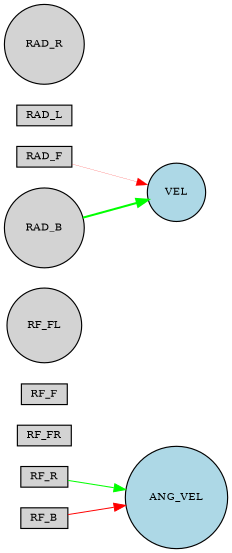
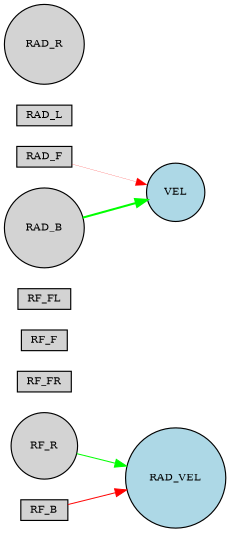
node "RF_FL": shape circle -> box
node "RF_R": shape box -> circle
node "ANG_VEL": label "ANG_VEL" -> "RAD_VEL"
